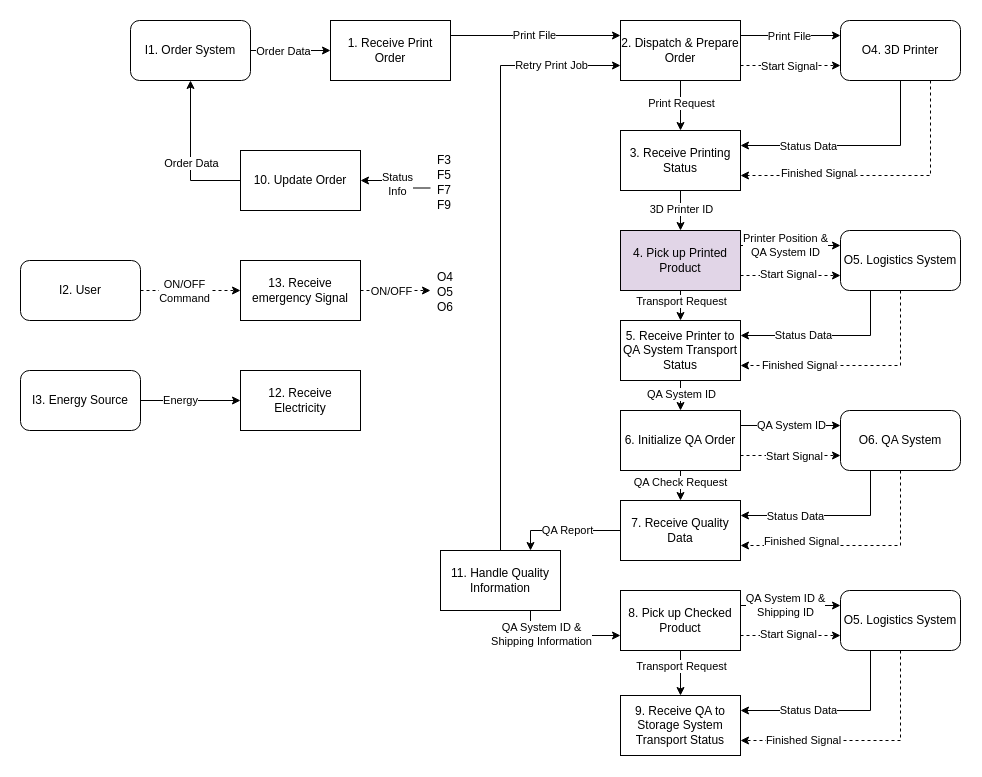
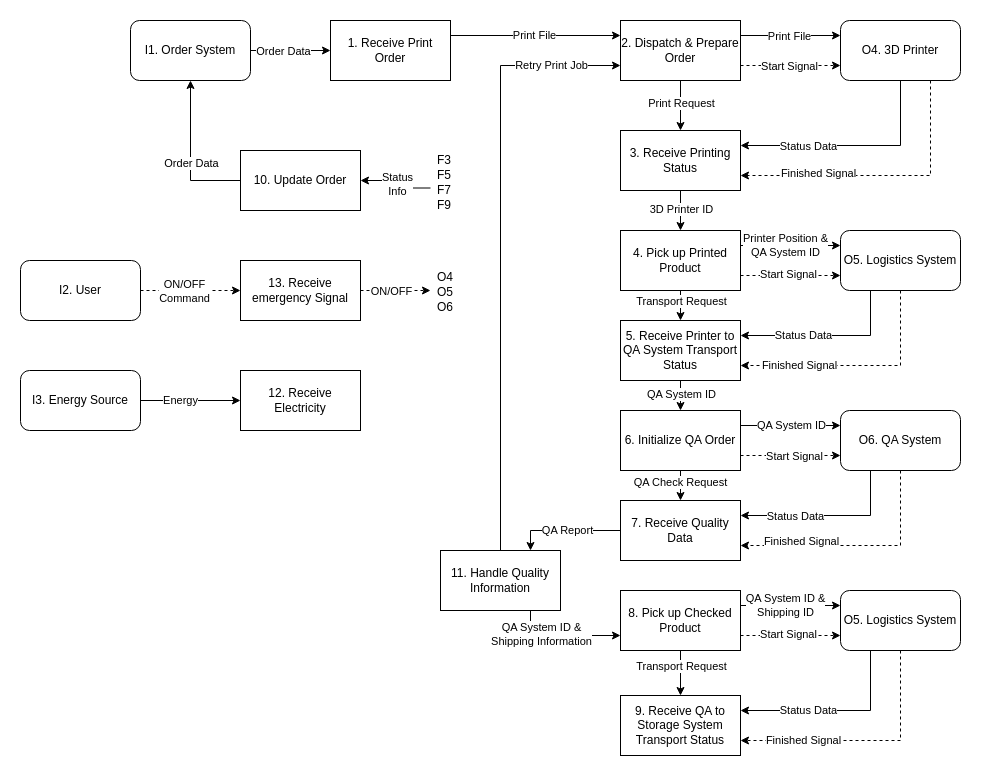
node "4. Pick up Printed Product": fillcolor #e1d5e7 -> #ffffff
